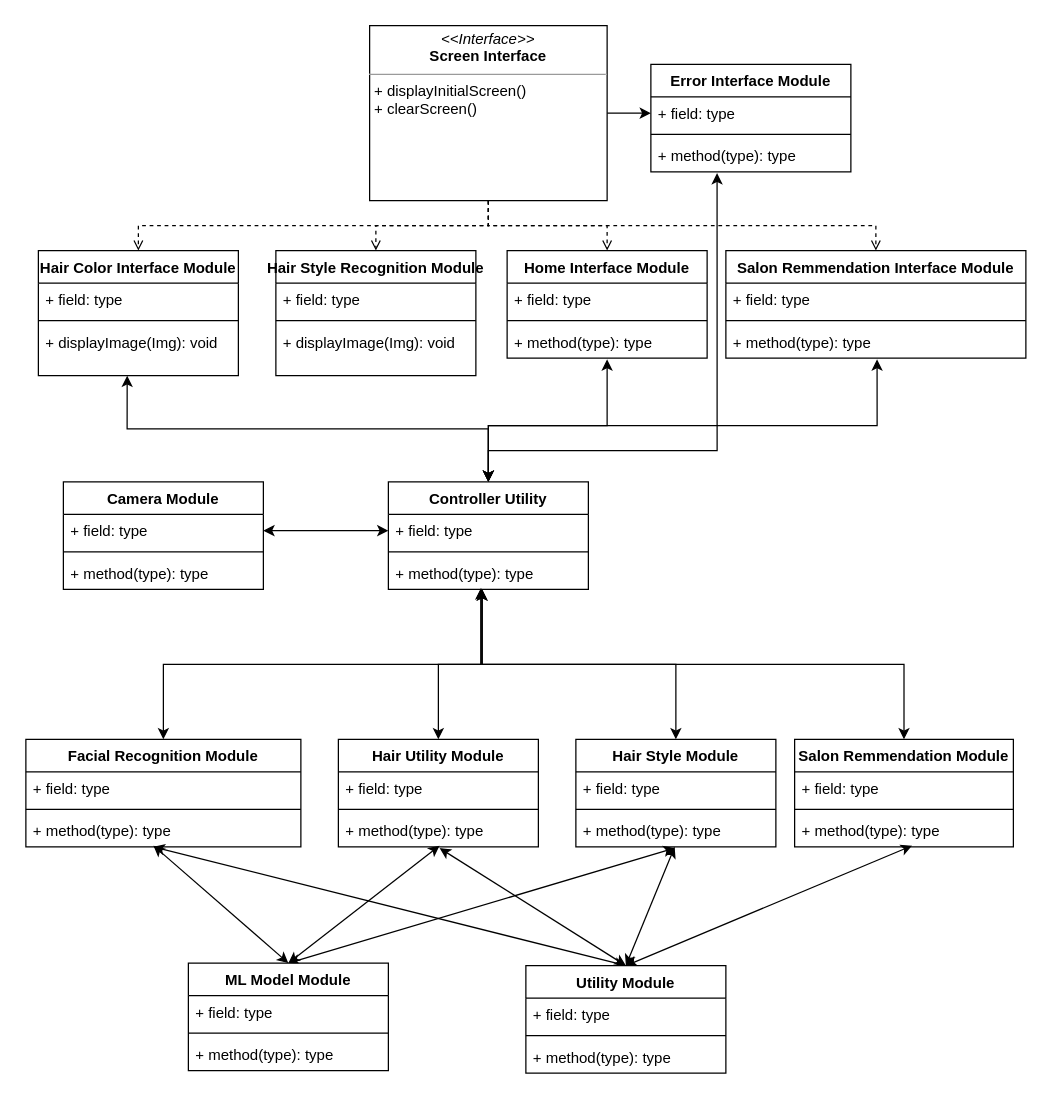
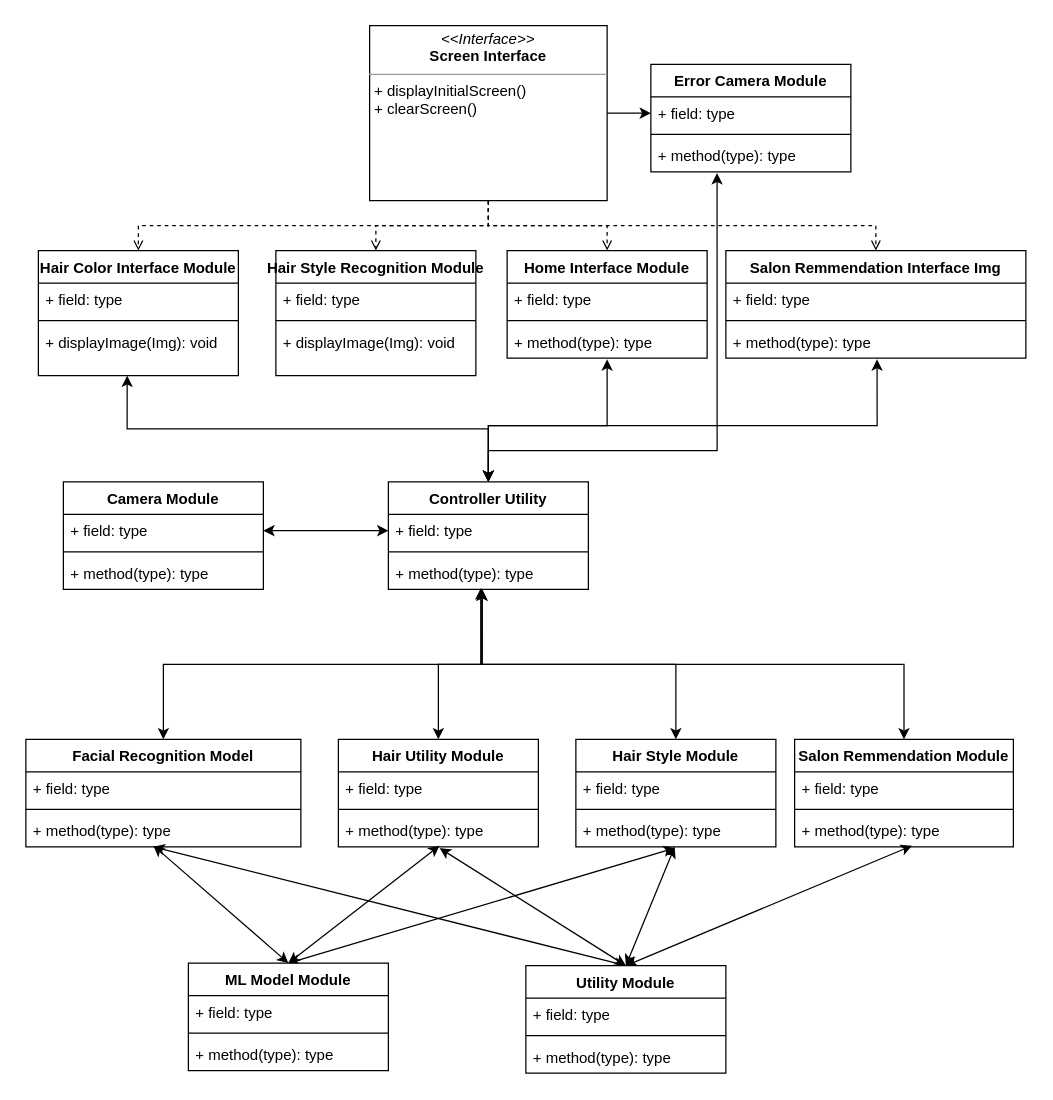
node "Error Interface Module": label "Error Interface Module" -> "Error Camera Module"
node "Salon Remmendation Interface Module": label "Salon Remmendation Interface Module" -> "Salon Remmendation Interface Img"
node "Facial Recognition Module": label "Facial Recognition Module" -> "Facial Recognition Model"
